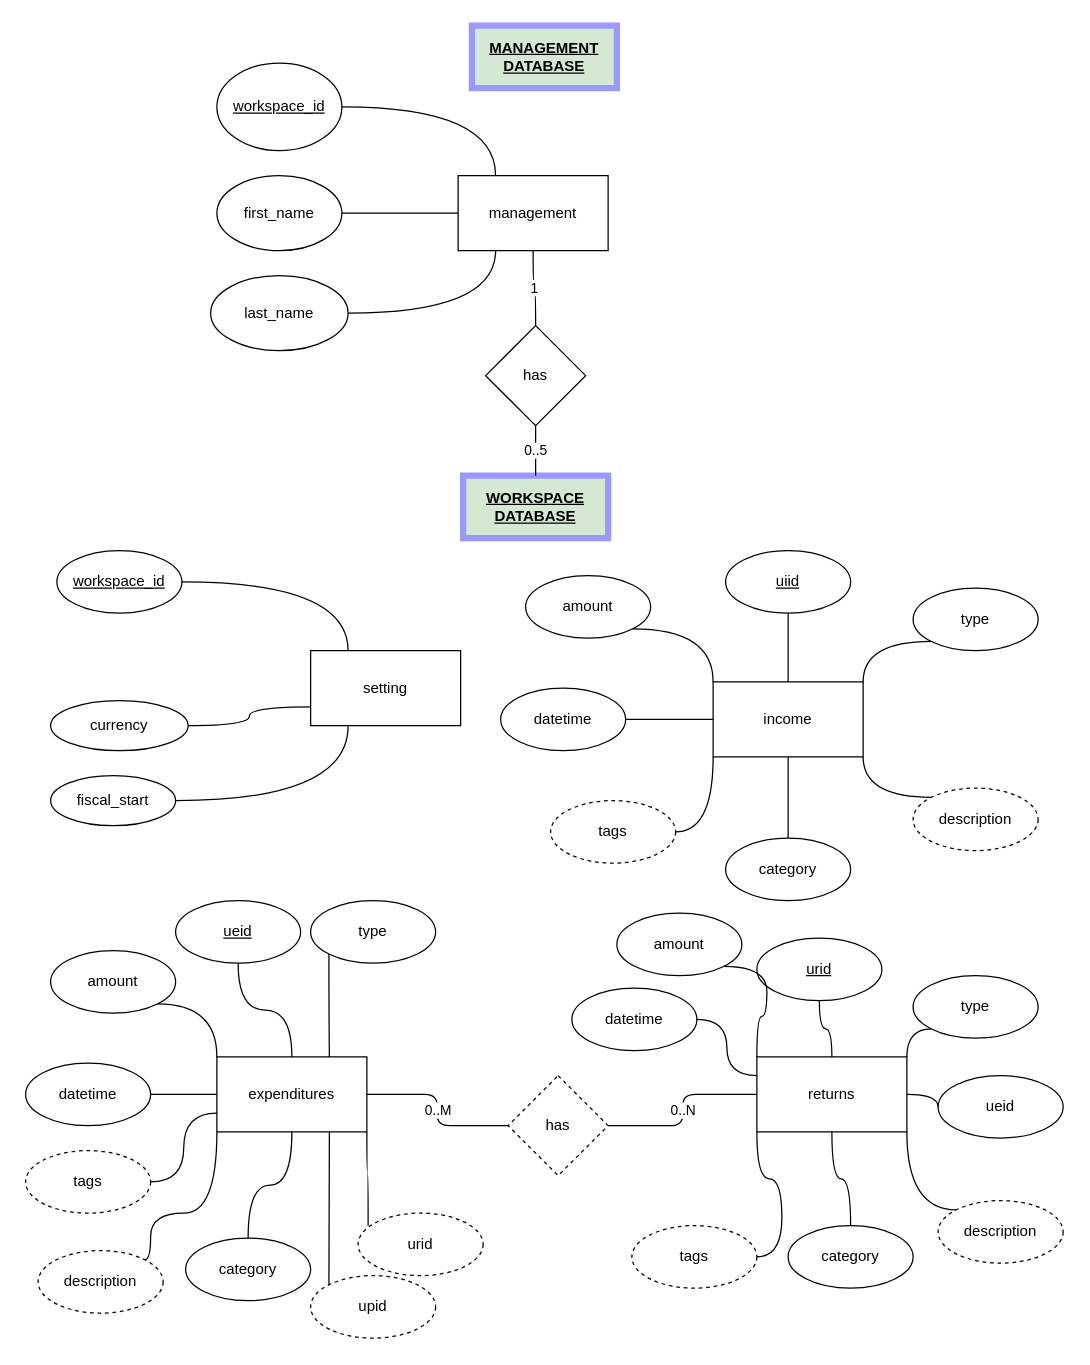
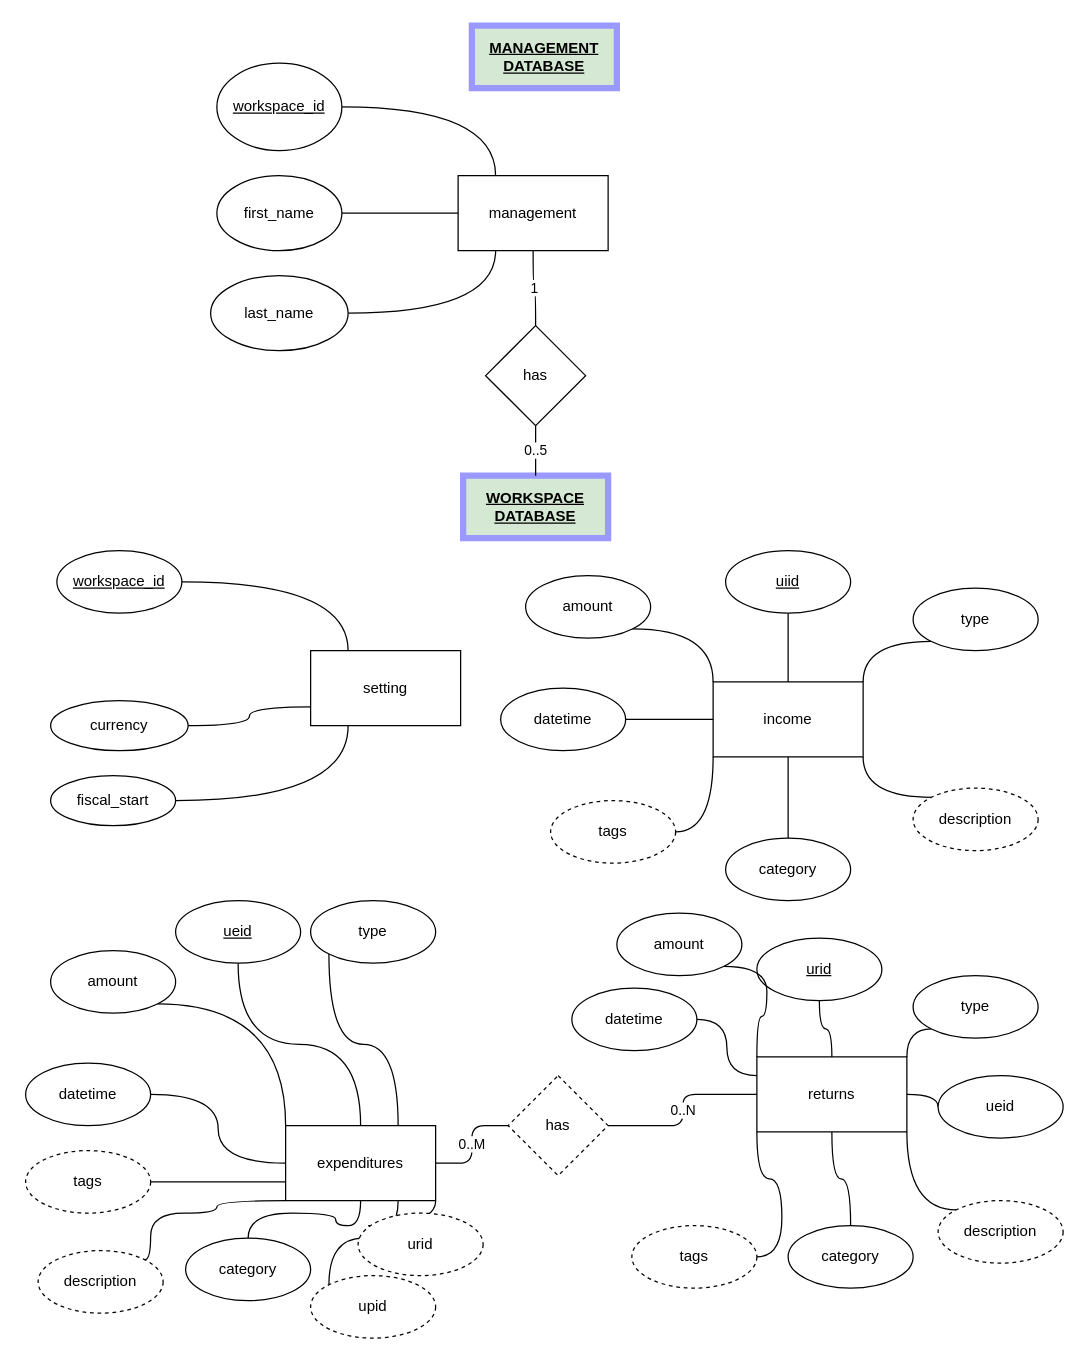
node "expenditures": moved (292, 1094) -> (361, 1163)
